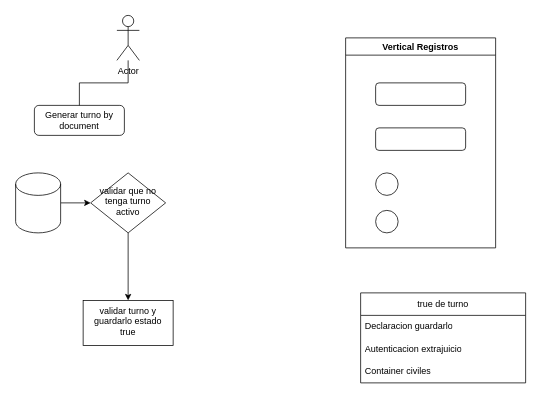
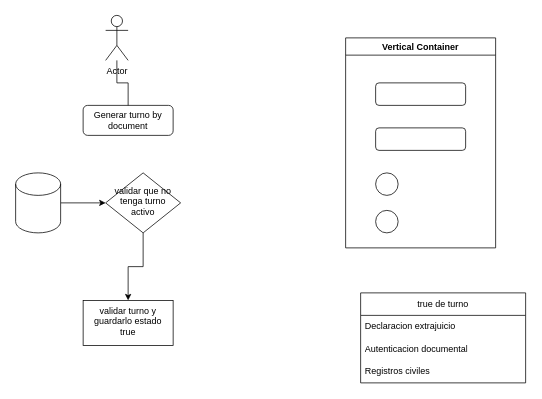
node "Actor": moved (128, 38) -> (117, 38)
node "Vertical Registros": label "Vertical Registros" -> "Vertical Container"
node "Generar turno by document": moved (79, 120) -> (128, 120)
node "validar que no tenga turno activo": moved (128, 203) -> (143, 203)
node "Declaracion guardarlo": label "Declaracion guardarlo" -> "Declaracion extrajuicio"
node "Autenticacion extrajuicio": label "Autenticacion extrajuicio" -> "Autenticacion documental"
node "Container civiles": label "Container civiles" -> "Registros civiles"
